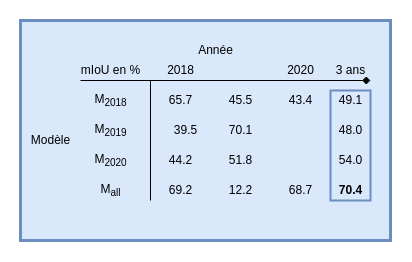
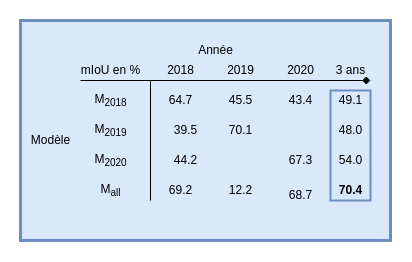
node "2019": added
node "65.7": label "65.7" -> "64.7"
node "44.2": size 40x20 -> 50x20
node "51.8": removed
node "67.3": added
node "68.7": size 40x20 -> 40x30
